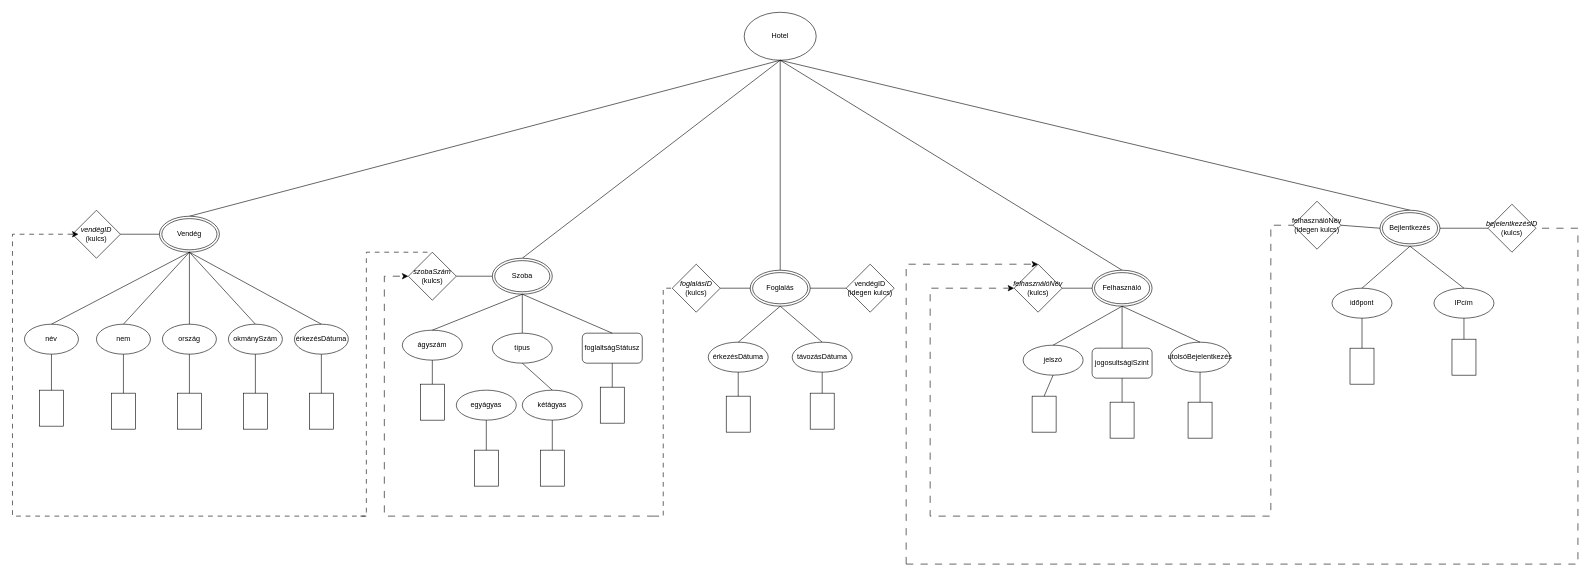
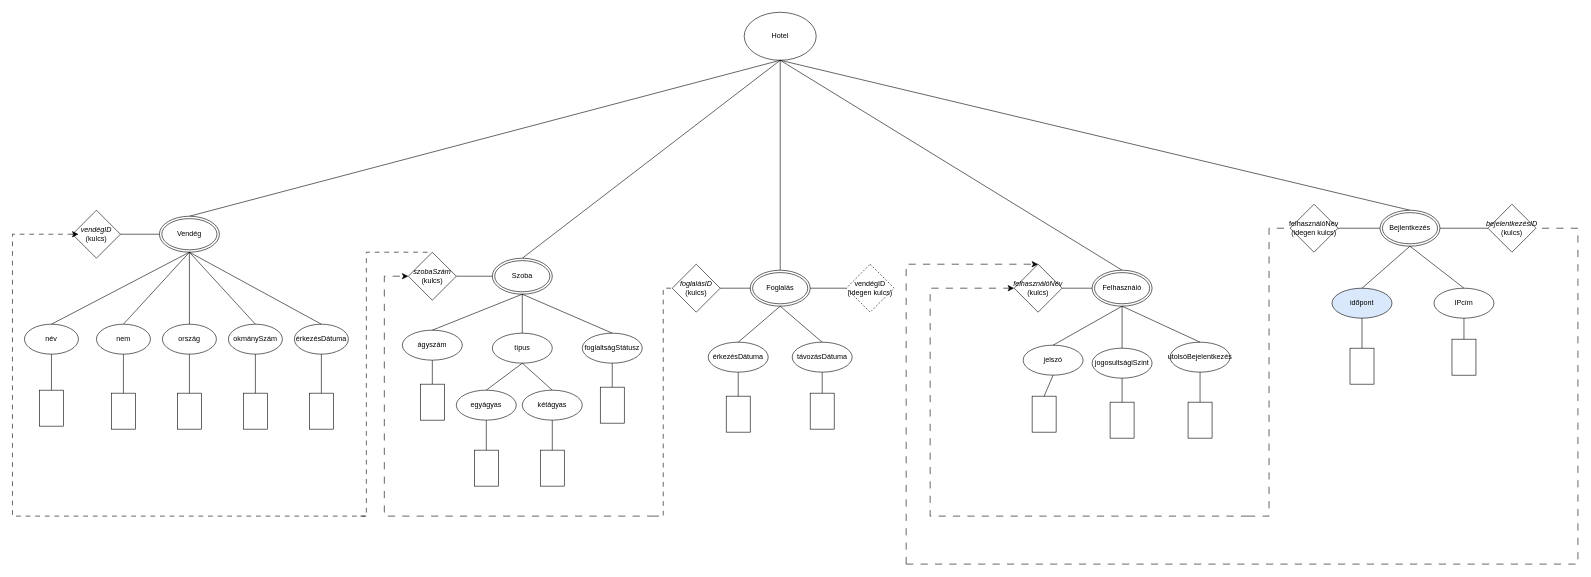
node "felhasználóNév (idegen kulcs)": moved (1317, 225) -> (1314, 228)
node "vendégID (idegen kulcs)": style solid -> dashed
node "időpont": fillcolor #ffffff -> #dae8fc
node "foglaltságStátusz": shape rounded rectangle -> ellipse
node "jogosultságiSzint": shape rounded rectangle -> ellipse
edge "típus" -- "egyágyas": added
